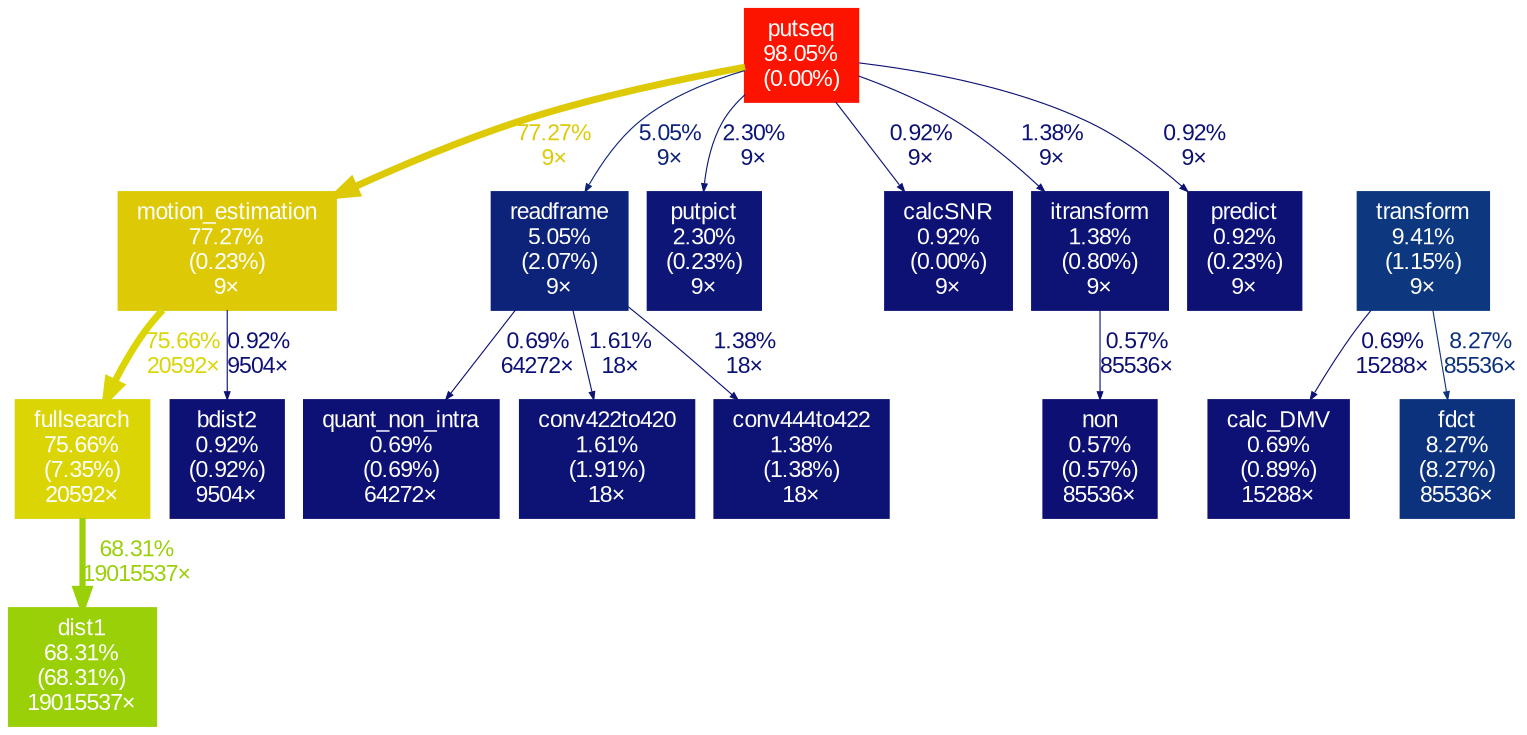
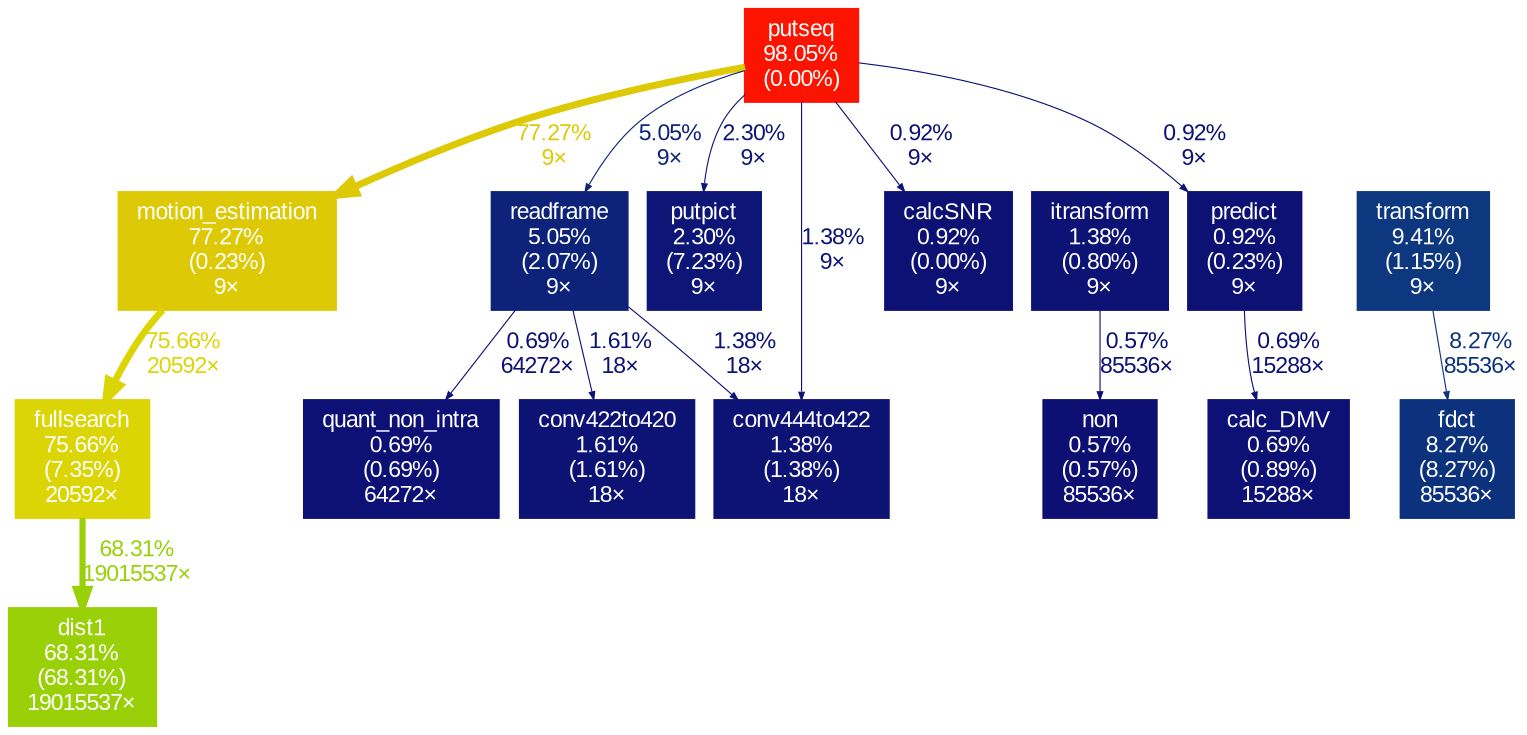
edge "putseq 98.05% (0.00%)" -> "itransform 1.38% (0.80%) 9×": now "putseq 98.05% (0.00%)" -> "conv444to422 1.38% (1.38%) 18×"
node "putpict 2.30% (0.23%) 9×": label "putpict 2.30% (0.23%) 9×" -> "putpict 2.30% (7.23%) 9×"
edge "transform 9.41% (1.15%) 9×" -> "calc_DMV 0.69% (0.89%) 15288×": now "predict 0.92% (0.23%) 9×" -> "calc_DMV 0.69% (0.89%) 15288×"
node "bdist2 0.92% (0.92%) 9504×": removed
node "conv422to420 1.61% (1.91%) 18×": label "conv422to420 1.61% (1.91%) 18×" -> "conv422to420 1.61% (1.61%) 18×"
